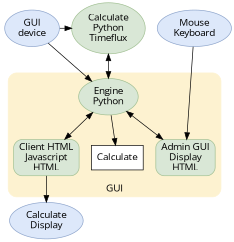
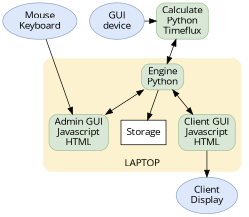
node "Calculate Python Timeflux": shape ellipse -> box
edge "GUI device" -> "Engine Python": removed
node "Engine Python": shape ellipse -> box
node "Client HTML Javascript HTML": label "Client HTML Javascript HTML" -> "Client GUI Javascript HTML"
node "Calculate": label "Calculate" -> "Storage"
node "Admin GUI Display HTML": label "Admin GUI Display HTML" -> "Admin GUI Javascript HTML"
cluster "GUI": label "GUI" -> "LAPTOP"
node "Calculate Display": label "Calculate Display" -> "Client Display"
